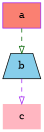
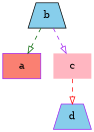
edge "a" -> "b": reversed
node "d": added
